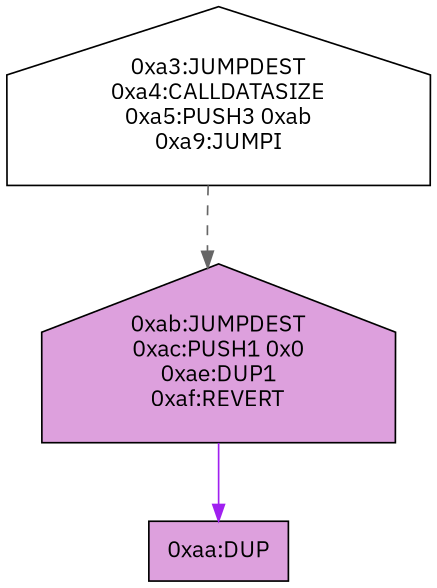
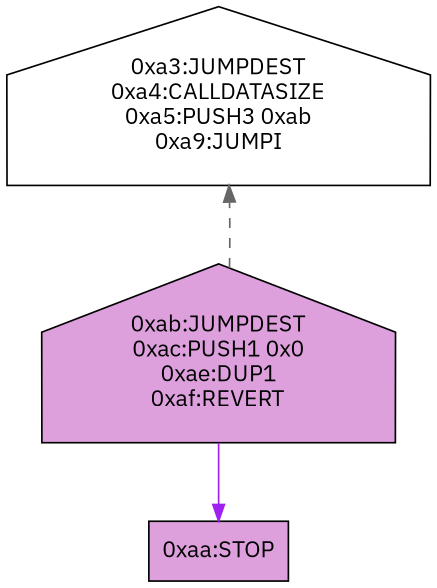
edge "0xa3:JUMPDEST 0xa4:CALLDATASIZE 0xa5:PUSH3 0xab 0xa9:JUMPI" -> "0xab:JUMPDEST 0xac:PUSH1 0x0 0xae:DUP1 0xaf:REVERT": reversed
node "0xaa:DUP": label "0xaa:DUP" -> "0xaa:STOP"
